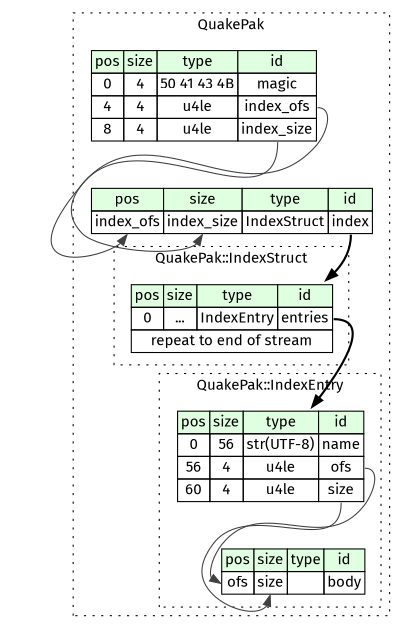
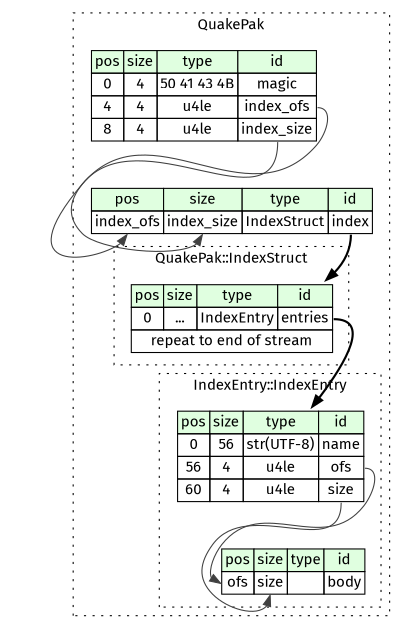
cluster "QuakePak::IndexEntry": label "QuakePak::IndexEntry" -> "IndexEntry::IndexEntry"
